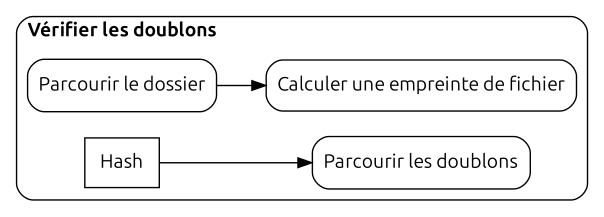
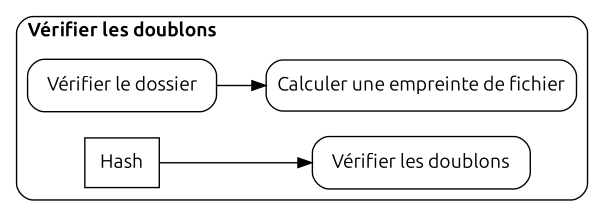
node "Parcourir le dossier": label "Parcourir le dossier" -> "Vérifier le dossier"
node "Parcourir les doublons": label "Parcourir les doublons" -> "Vérifier les doublons"
